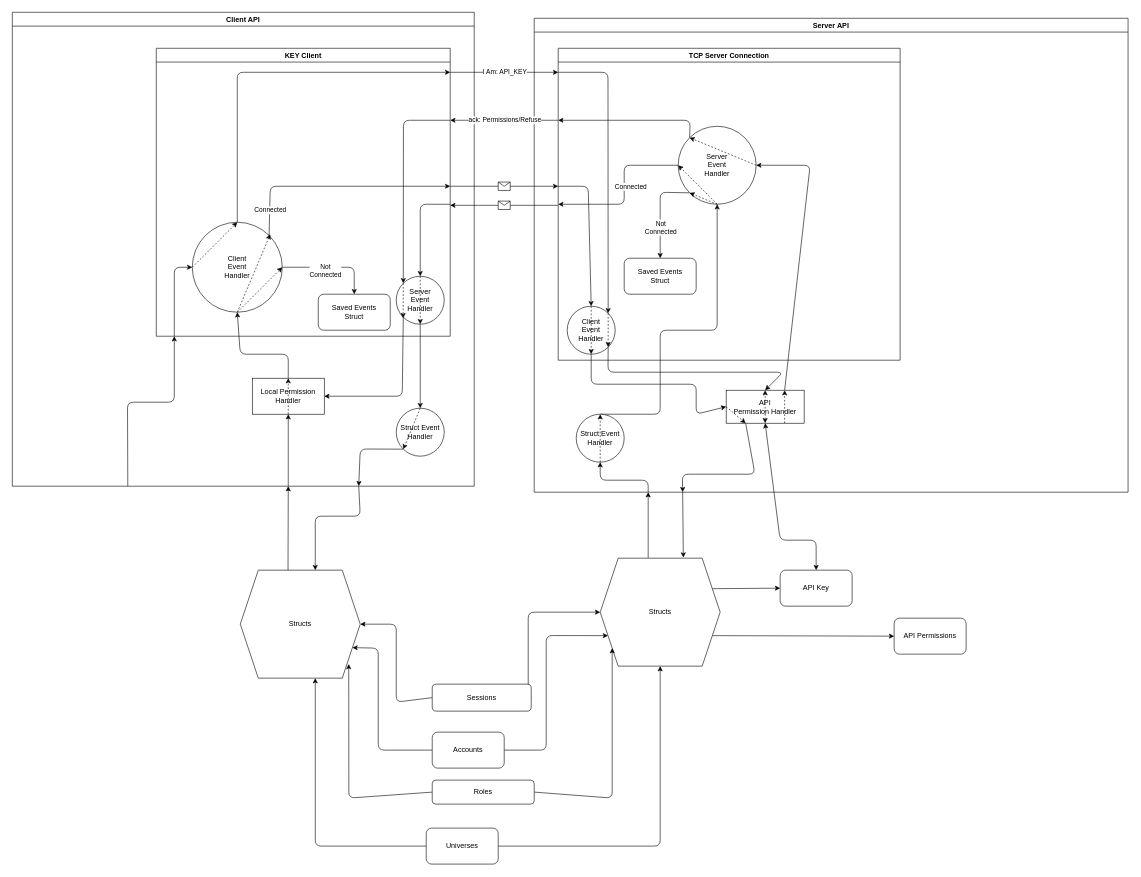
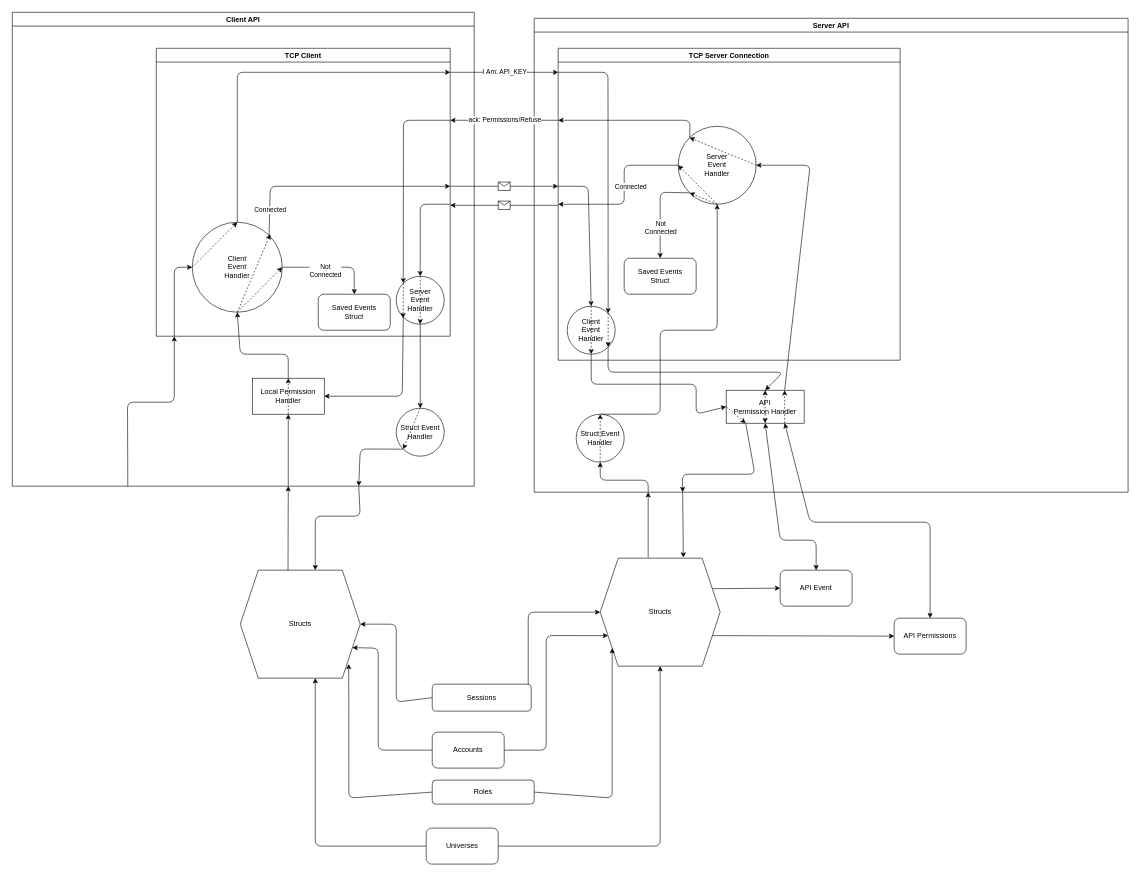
node "KEY Client": label "KEY Client" -> "TCP Client"
edge "API Permission Handler" -- "API Permissions": added
node "API Key": label "API Key" -> "API Event"
